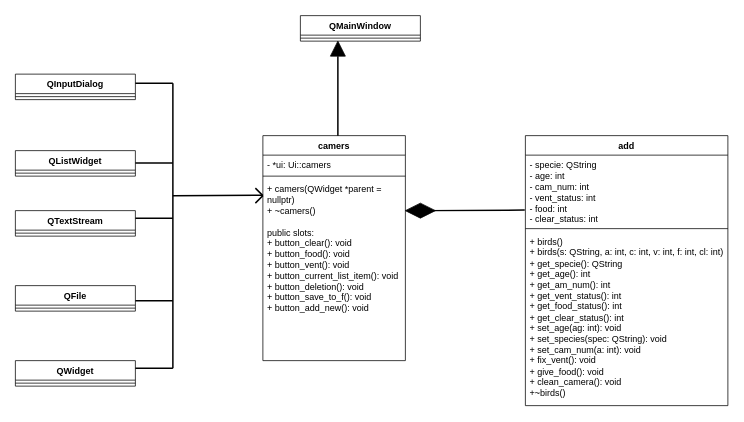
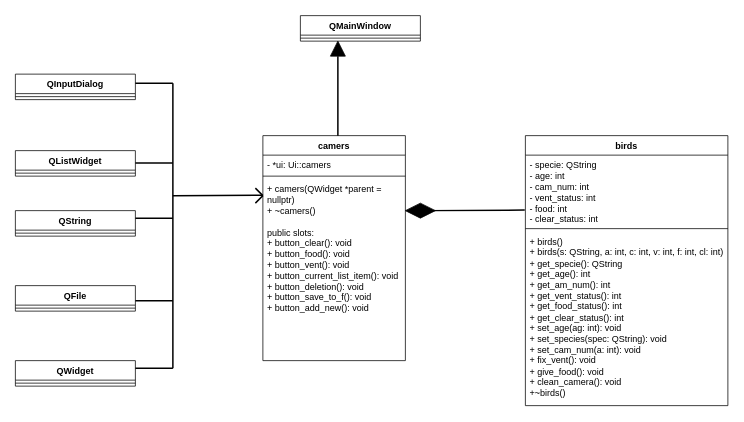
node "add": label "add" -> "birds"
node "QTextStream": label "QTextStream" -> "QString"
